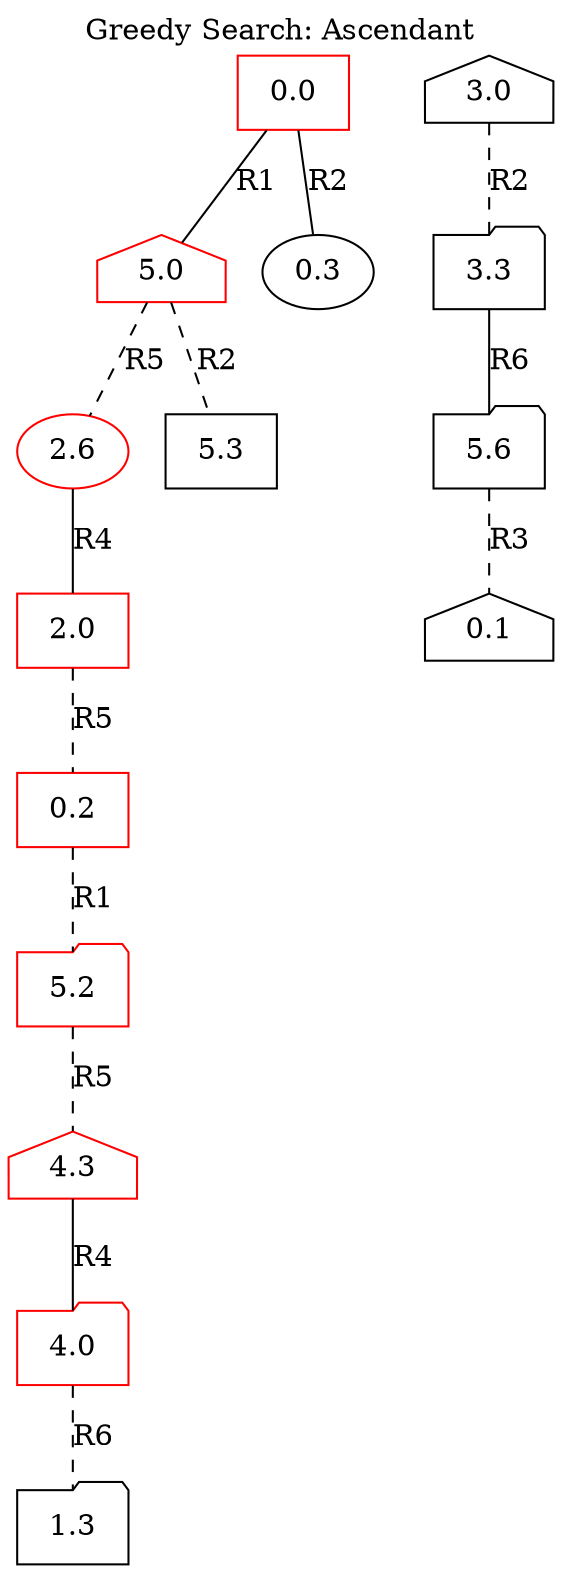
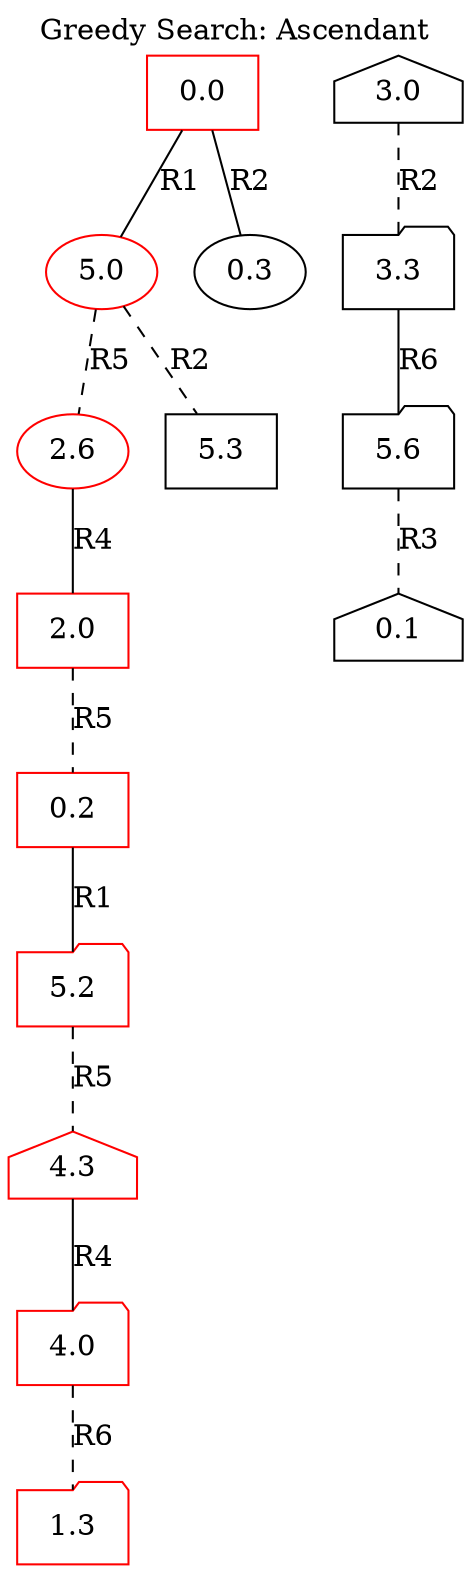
node "5.0": shape house -> ellipse
edge "0.2" -- "5.2": style dashed -> solid
node "1.3": color black -> red
